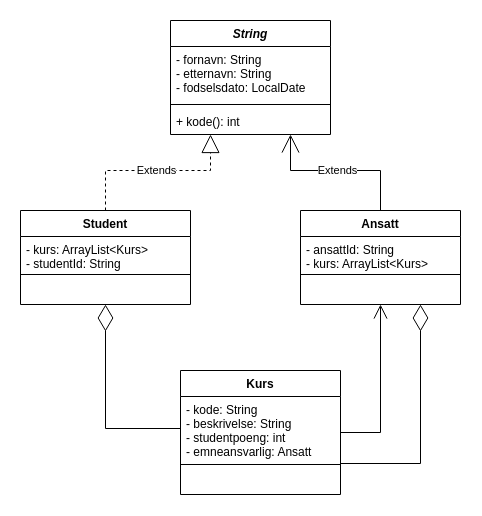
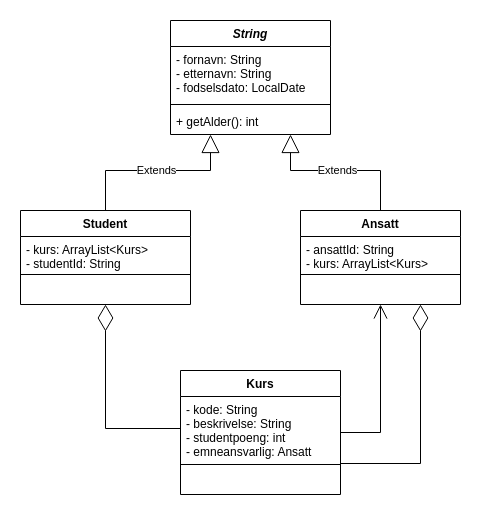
node "+ kode(): int": label "+ kode(): int" -> "+ getAlder(): int"
edge "Ansatt" -> "String": arrowhead open -> block
edge "Student" -> "String": style dashed -> solid
